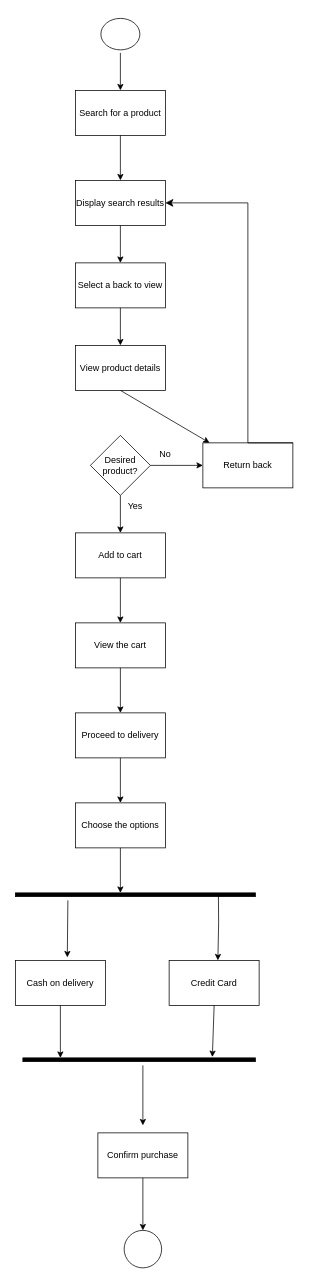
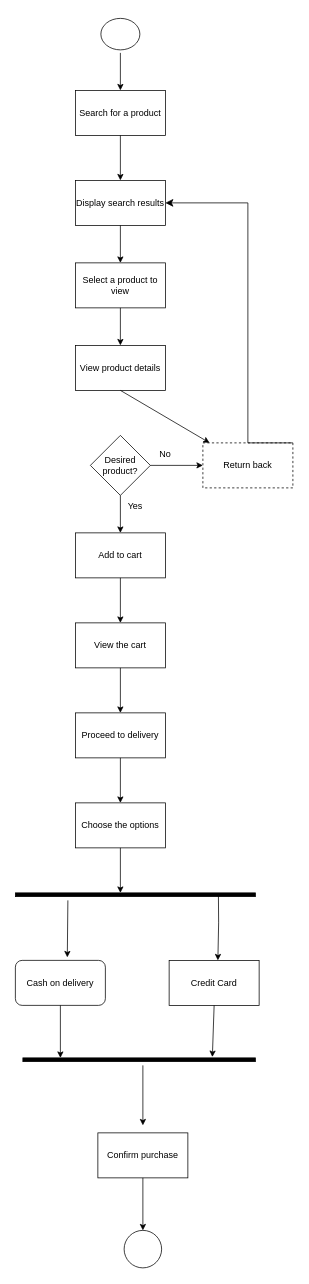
node "Select a back to view": label "Select a back to view" -> "Select a product to view"
node "Return back": style solid -> dashed
node "Cash on delivery": shape rectangle -> rounded rectangle
